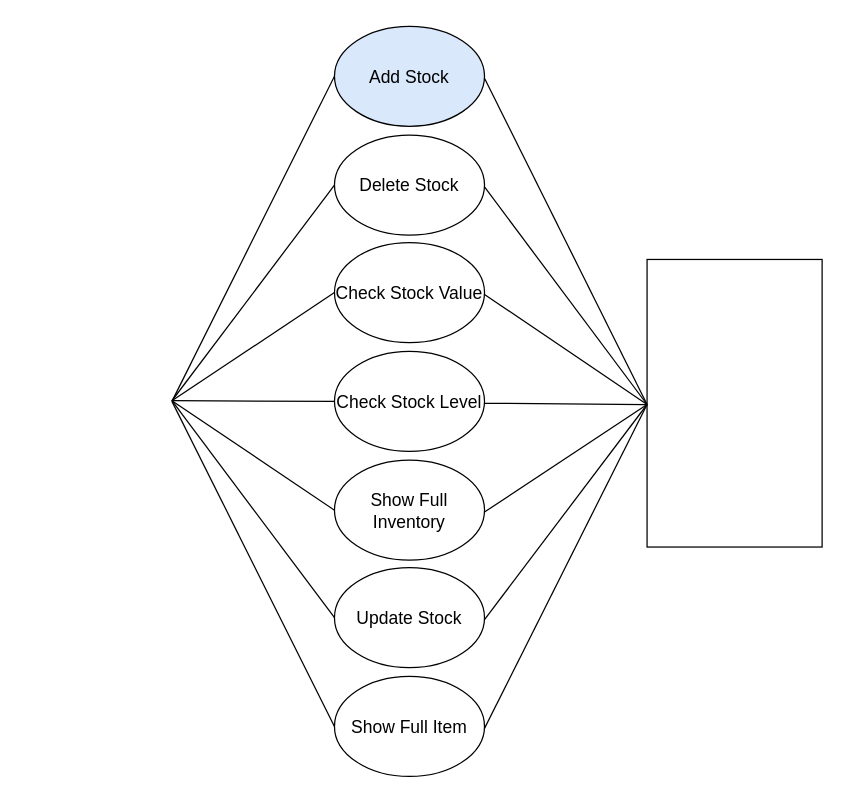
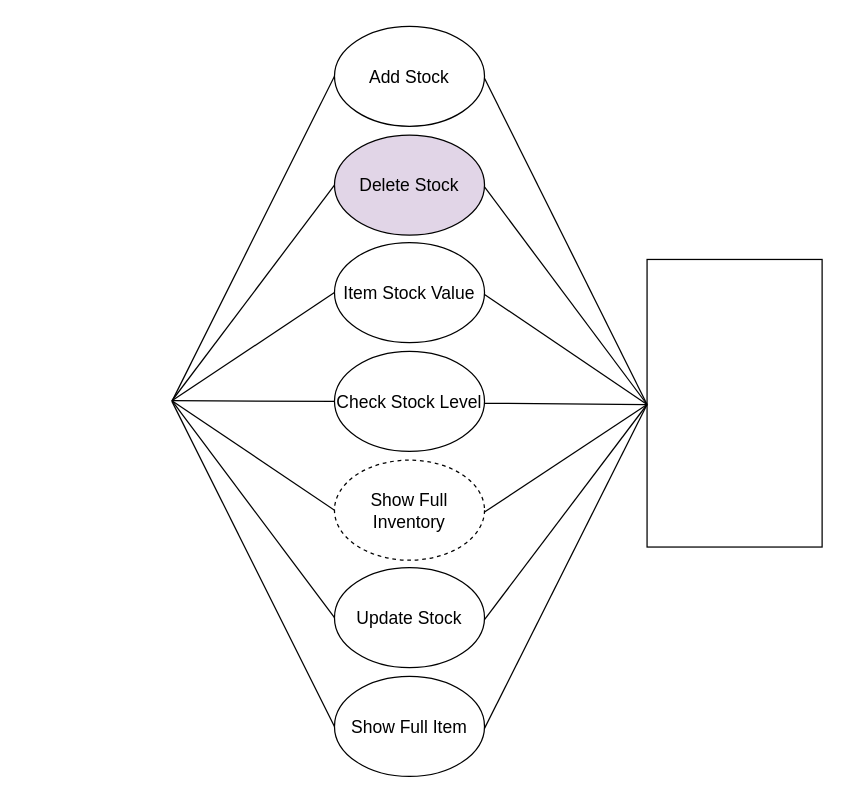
node "Add Stock": fillcolor #dae8fc -> #ffffff
node "Delete Stock": fillcolor #ffffff -> #e1d5e7
node "Check Stock Value": label "Check Stock Value" -> "Item Stock Value"
node "Show Full Inventory": style solid -> dashed
